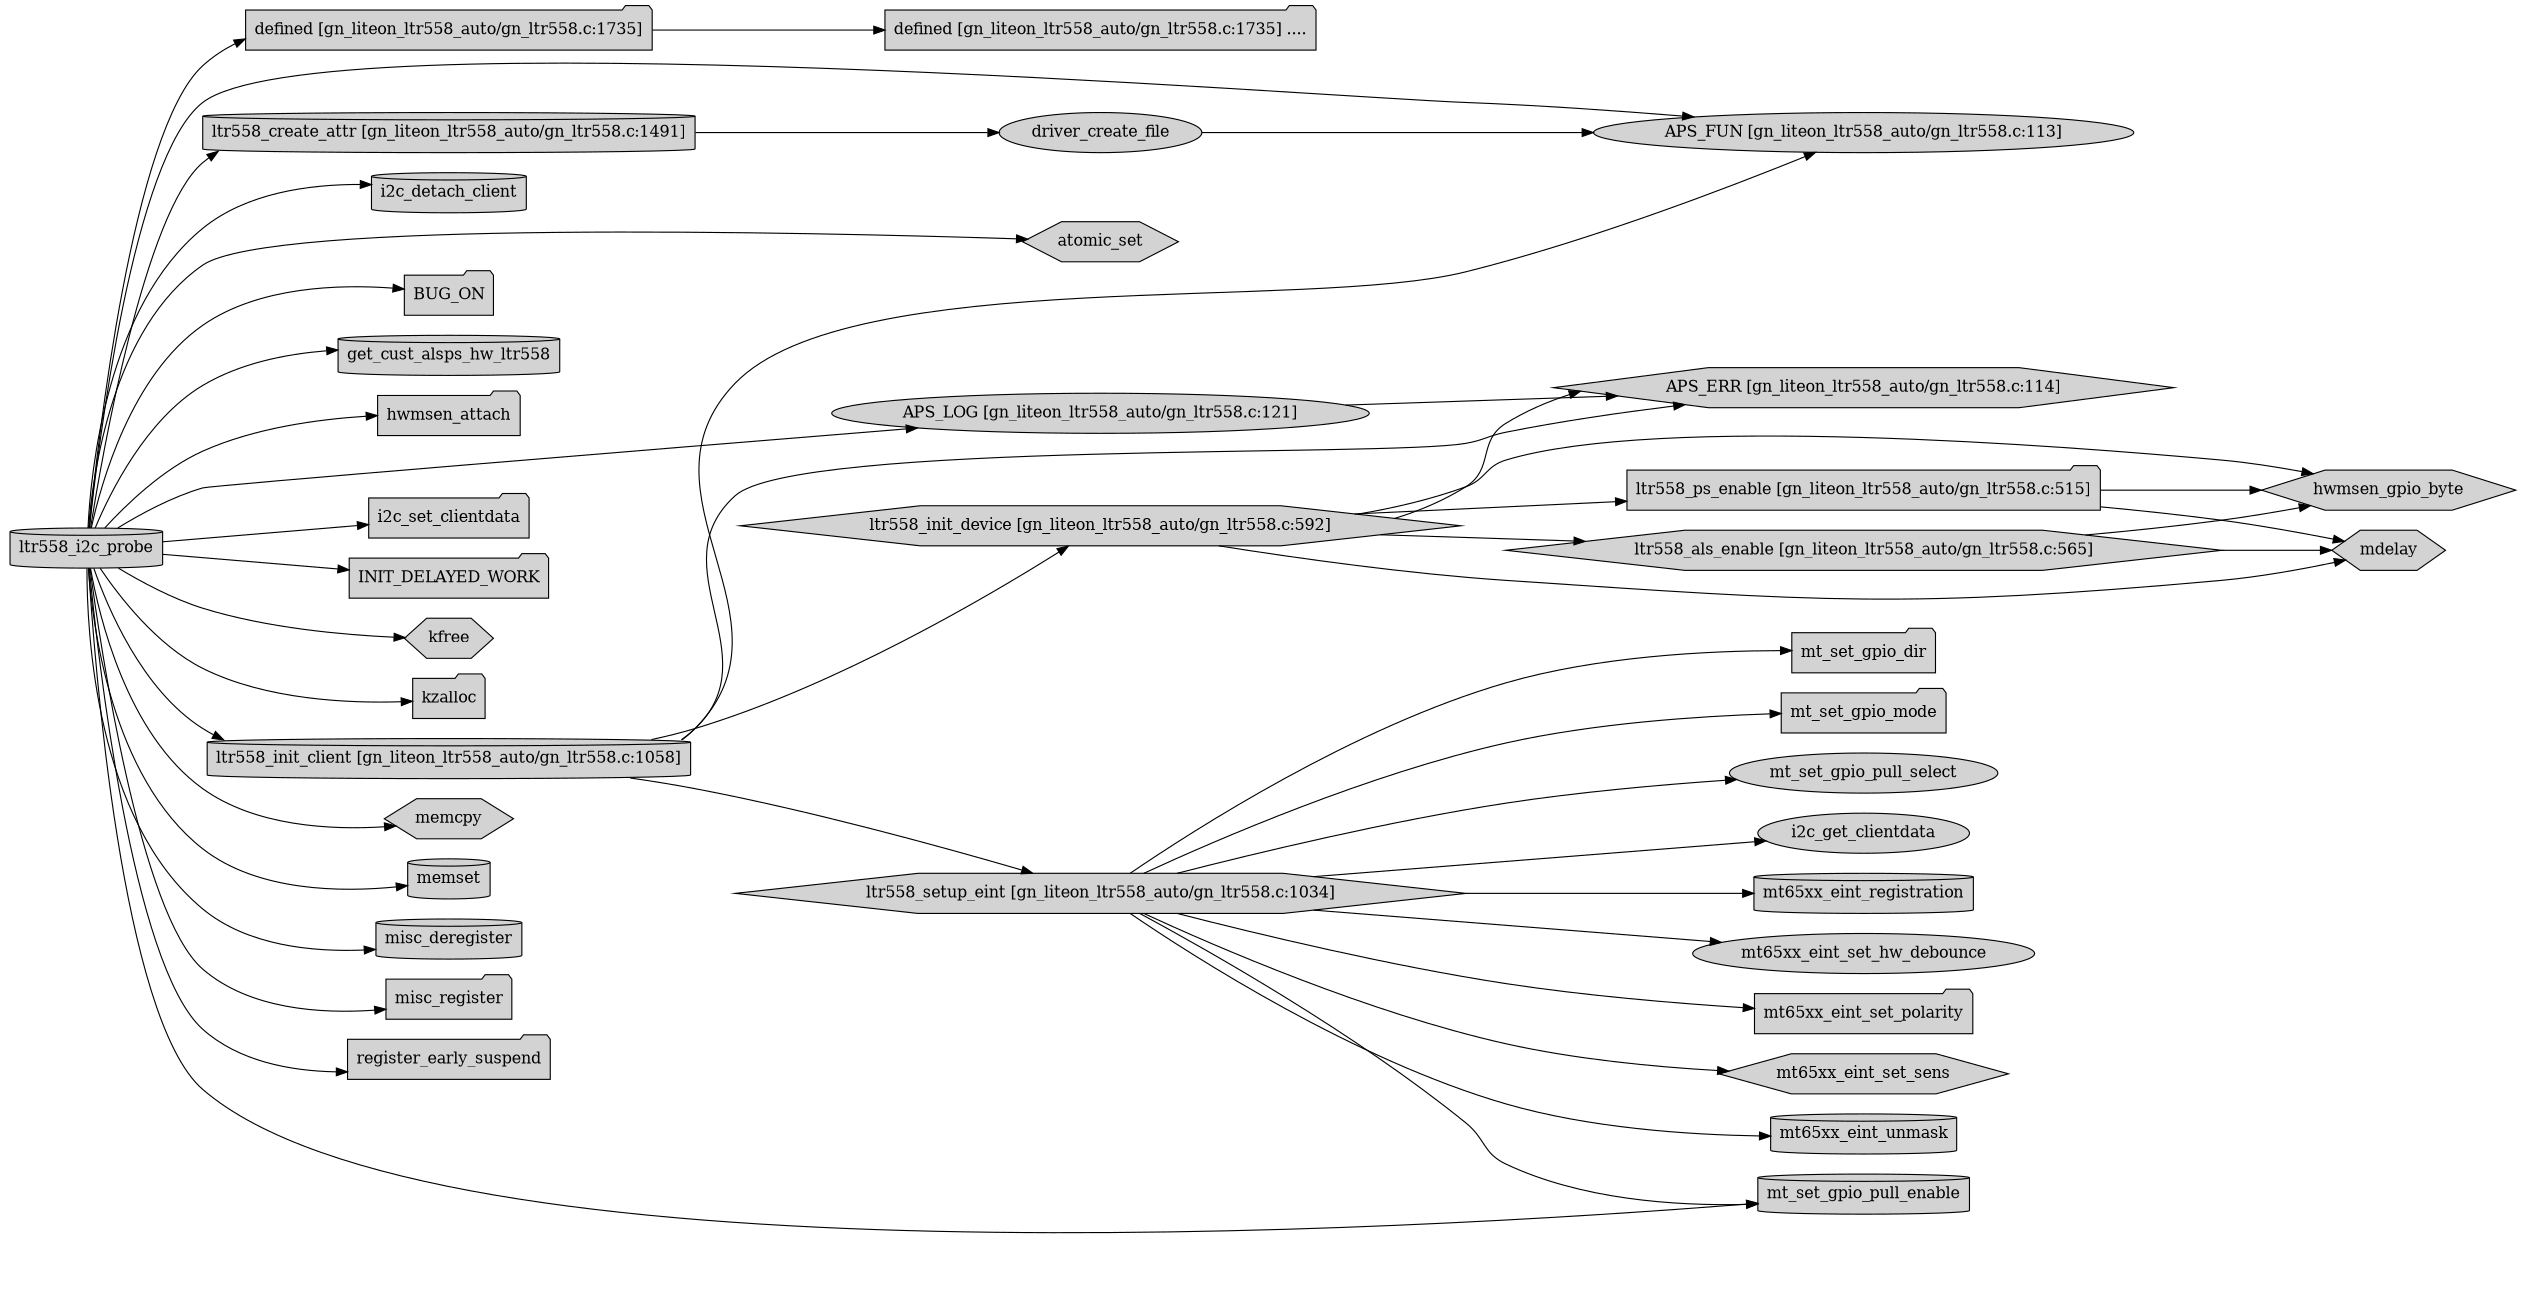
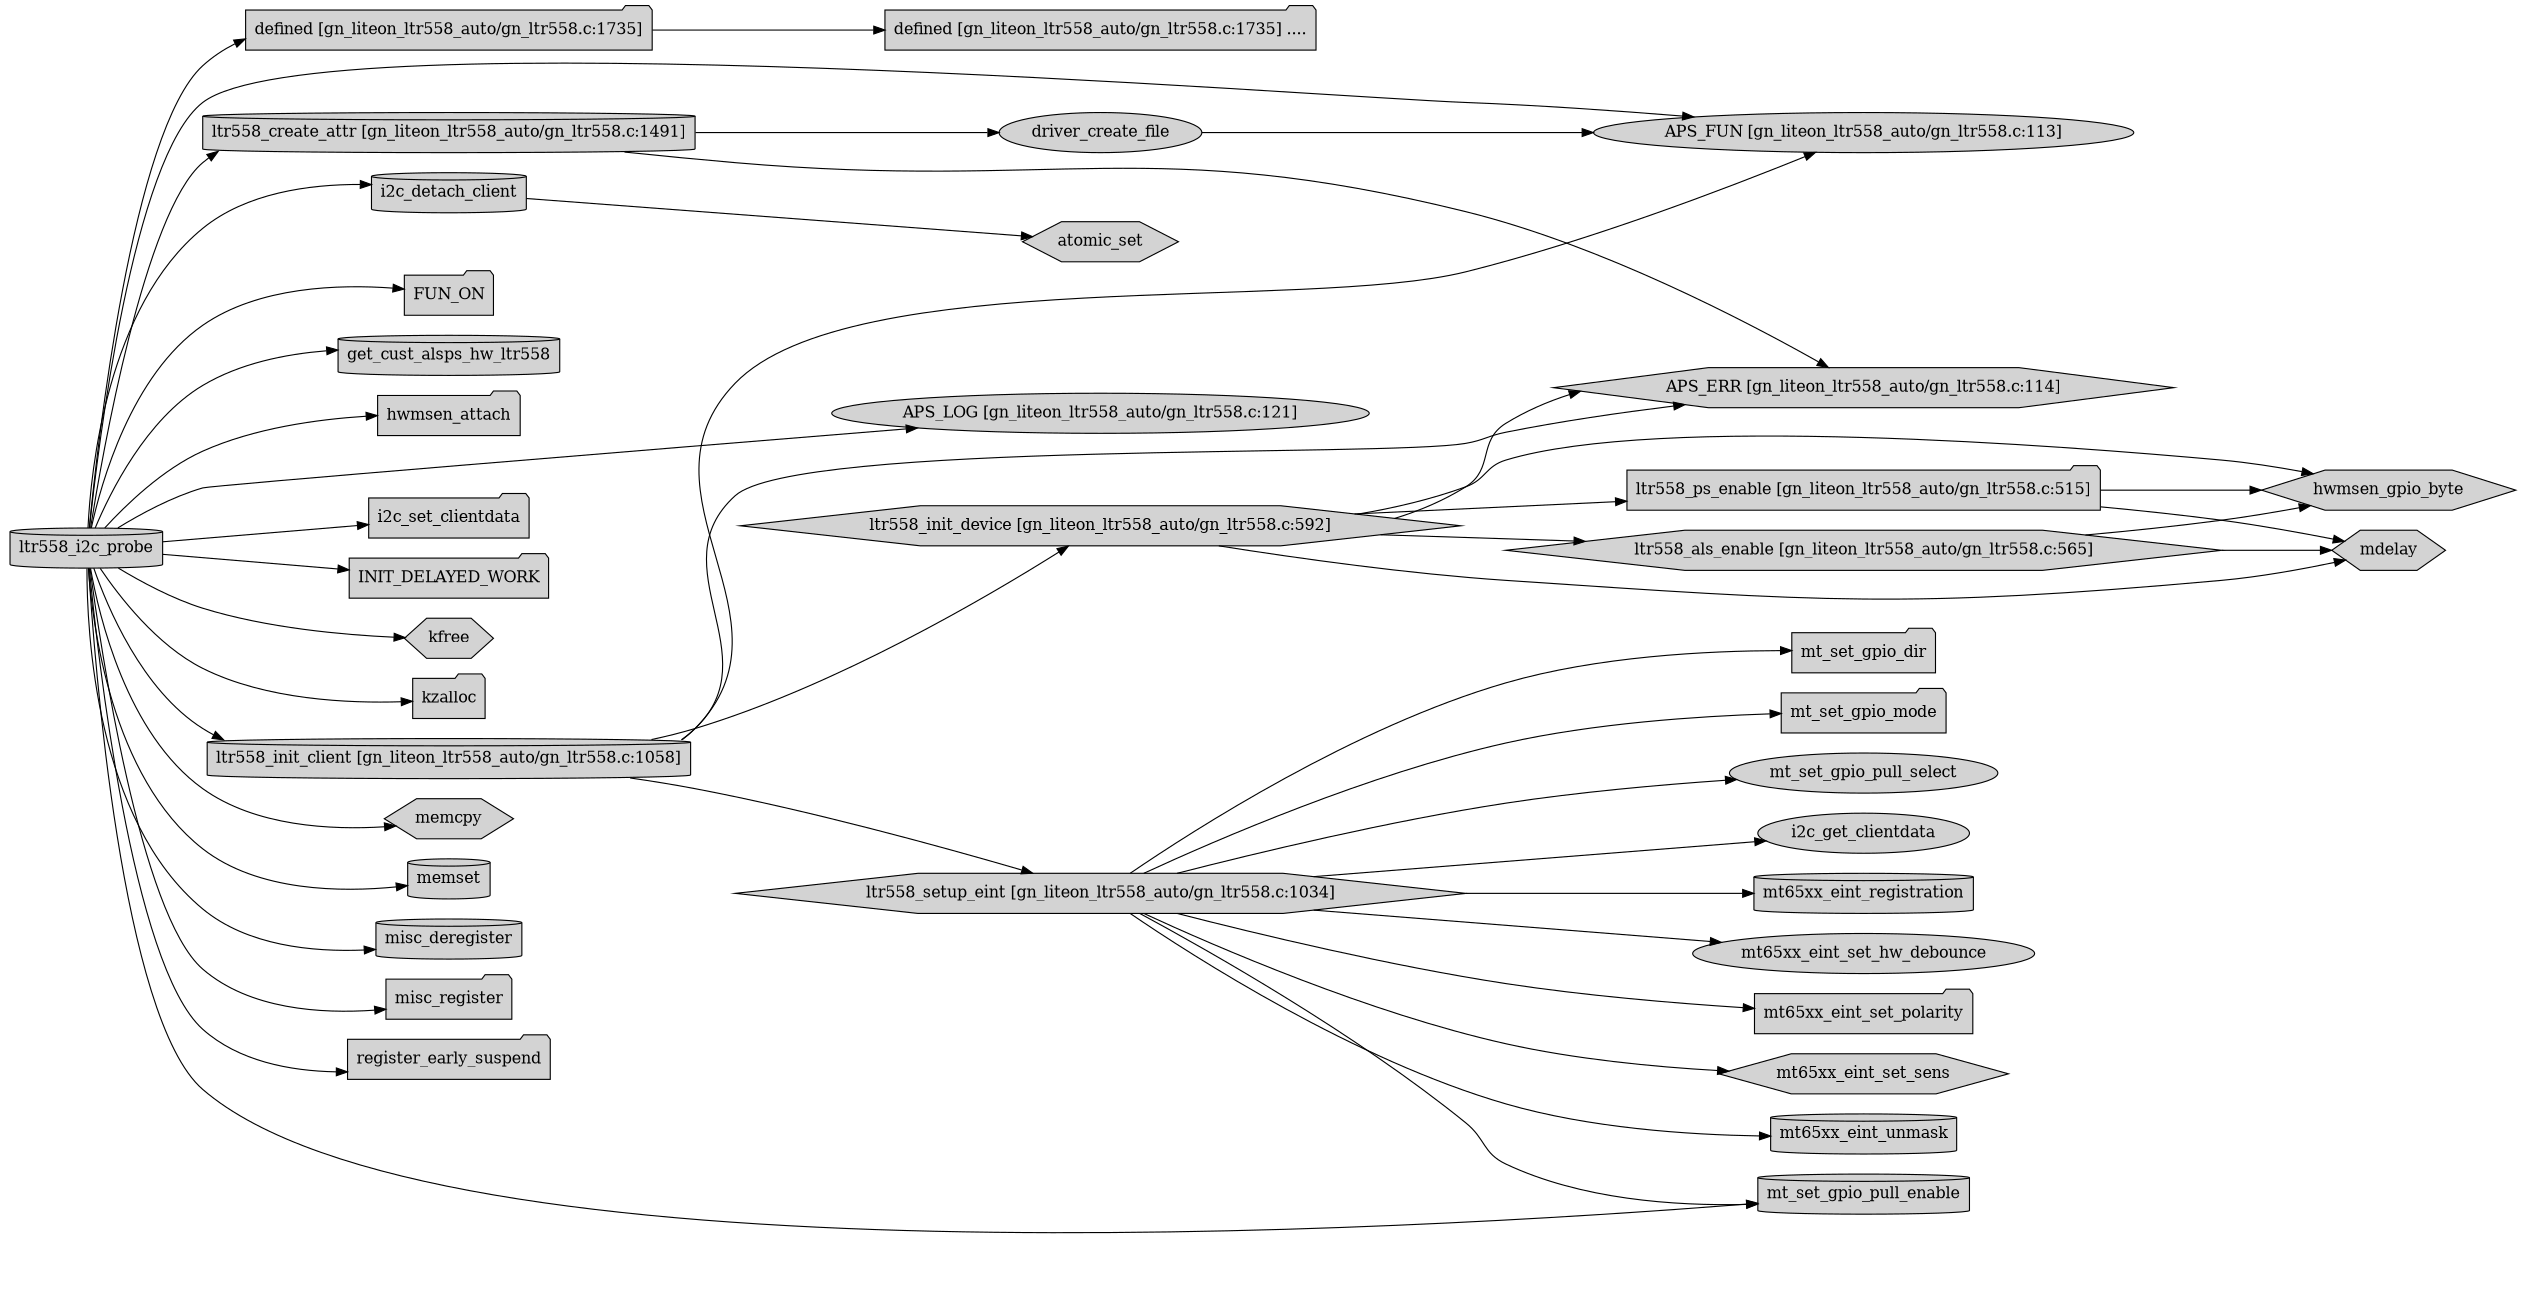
edge "ltr558_i2c_probe" -> "atomic_set": now "i2c_detach_client" -> "atomic_set"
node "BUG_ON": label "BUG_ON" -> "FUN_ON"
edge "APS_LOG [gn_liteon_ltr558_auto/gn_ltr558.c:121]" -> "APS_ERR [gn_liteon_ltr558_auto/gn_ltr558.c:114]": now "ltr558_create_attr [gn_liteon_ltr558_auto/gn_ltr558.c:1491]" -> "APS_ERR [gn_liteon_ltr558_auto/gn_ltr558.c:114]"
